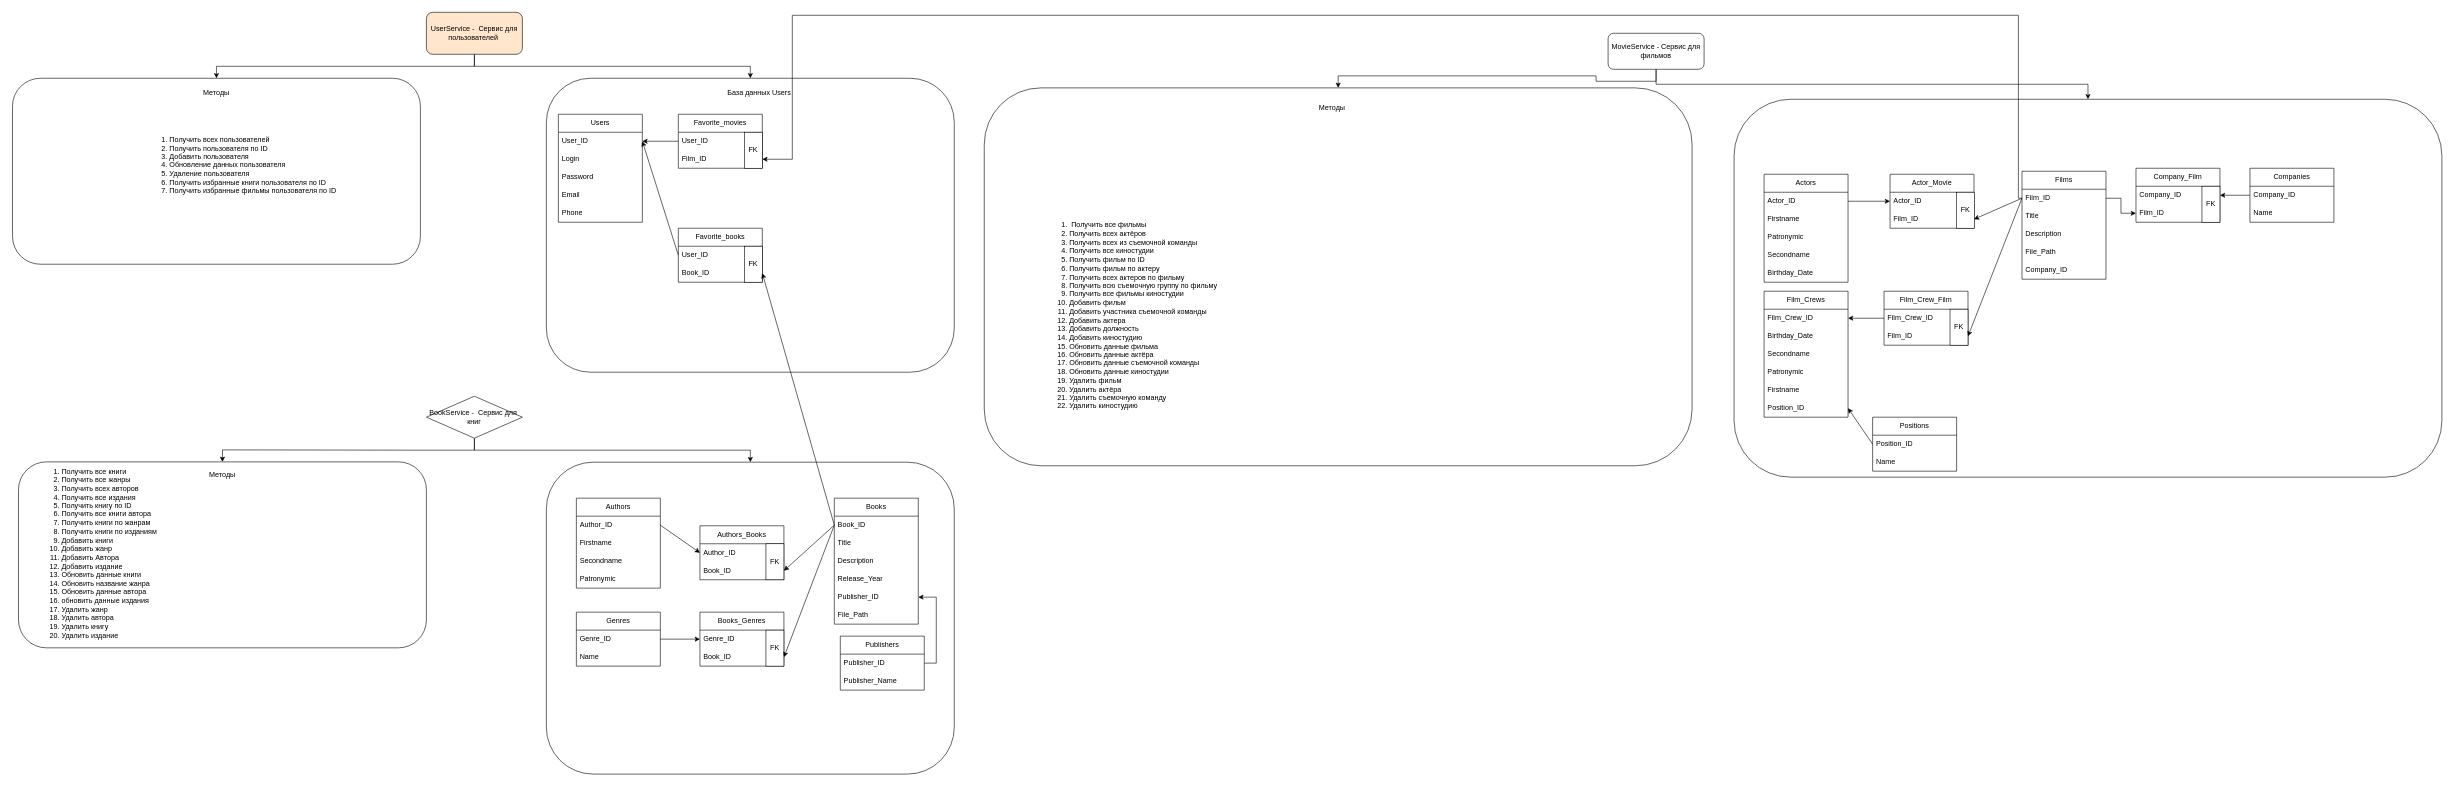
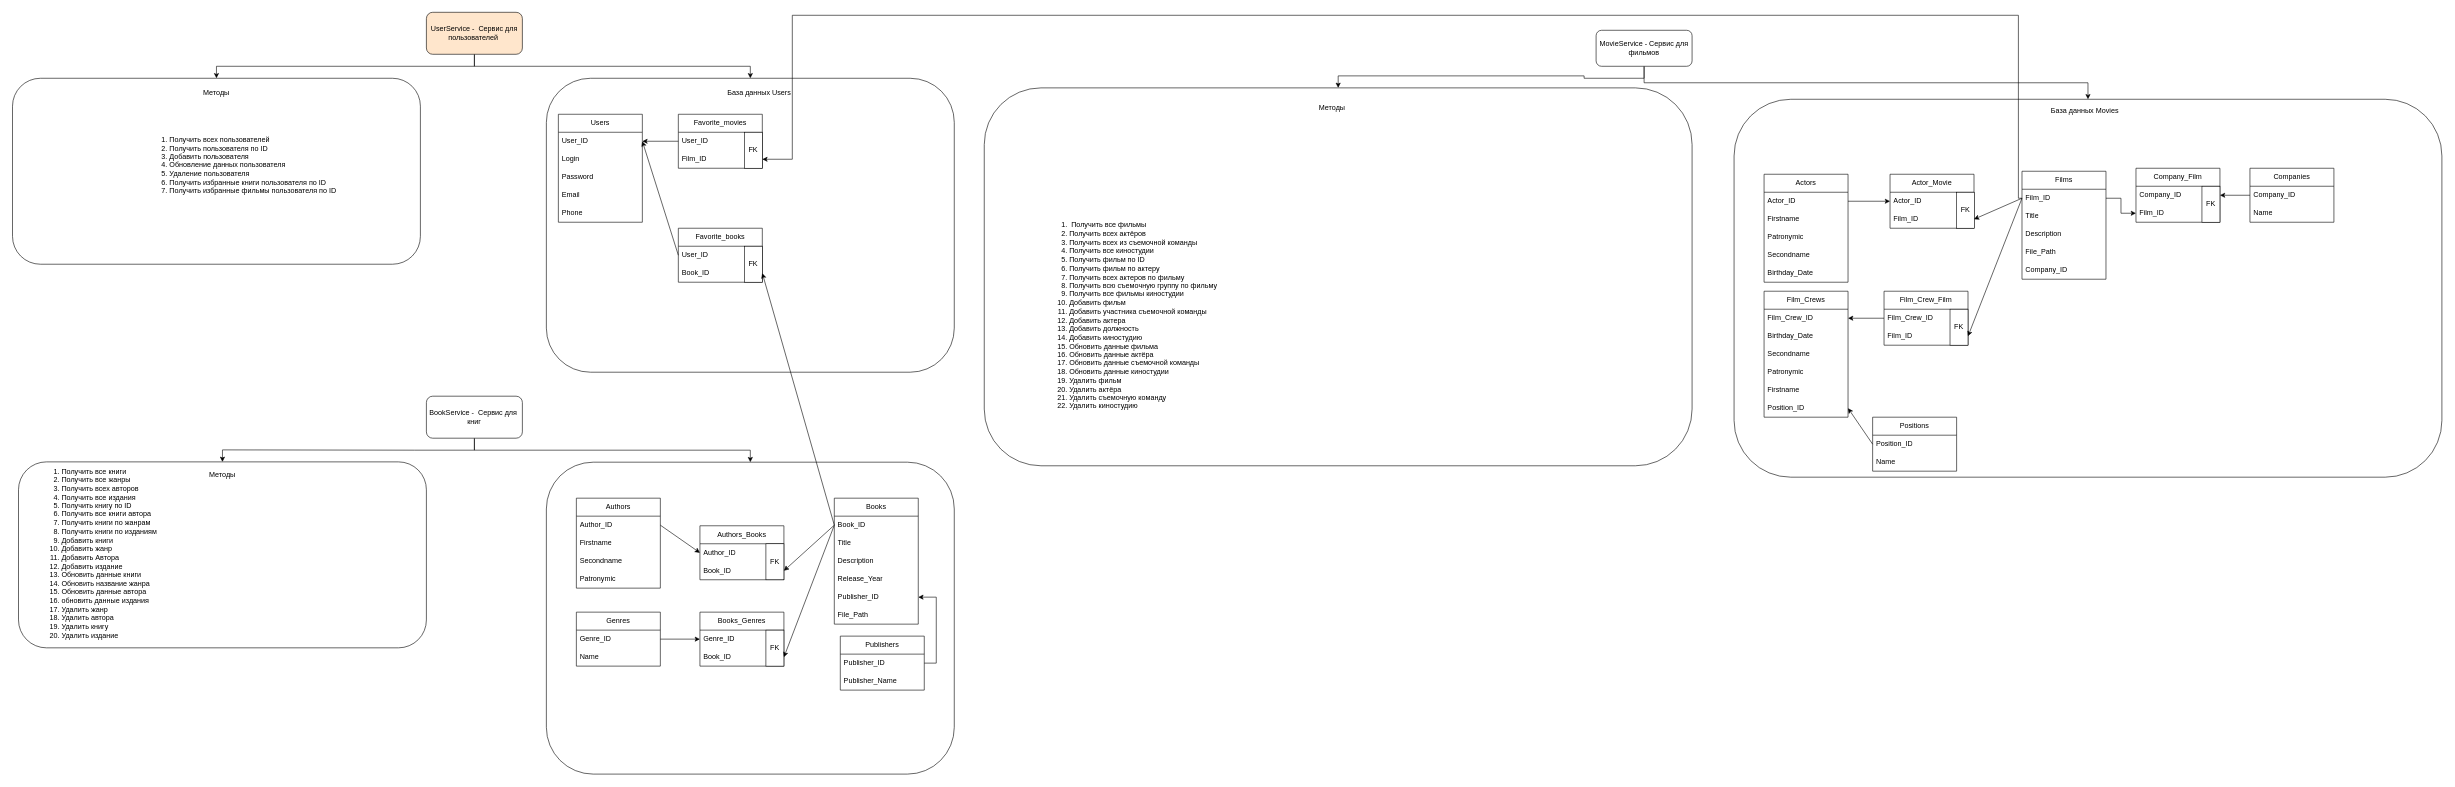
node "MovieService - Сервис для фильмов": moved (1656, 51) -> (1644, 48)
node "База данных Movies": added
node "BookService - Сервис для книг": shape diamond -> rounded rectangle
